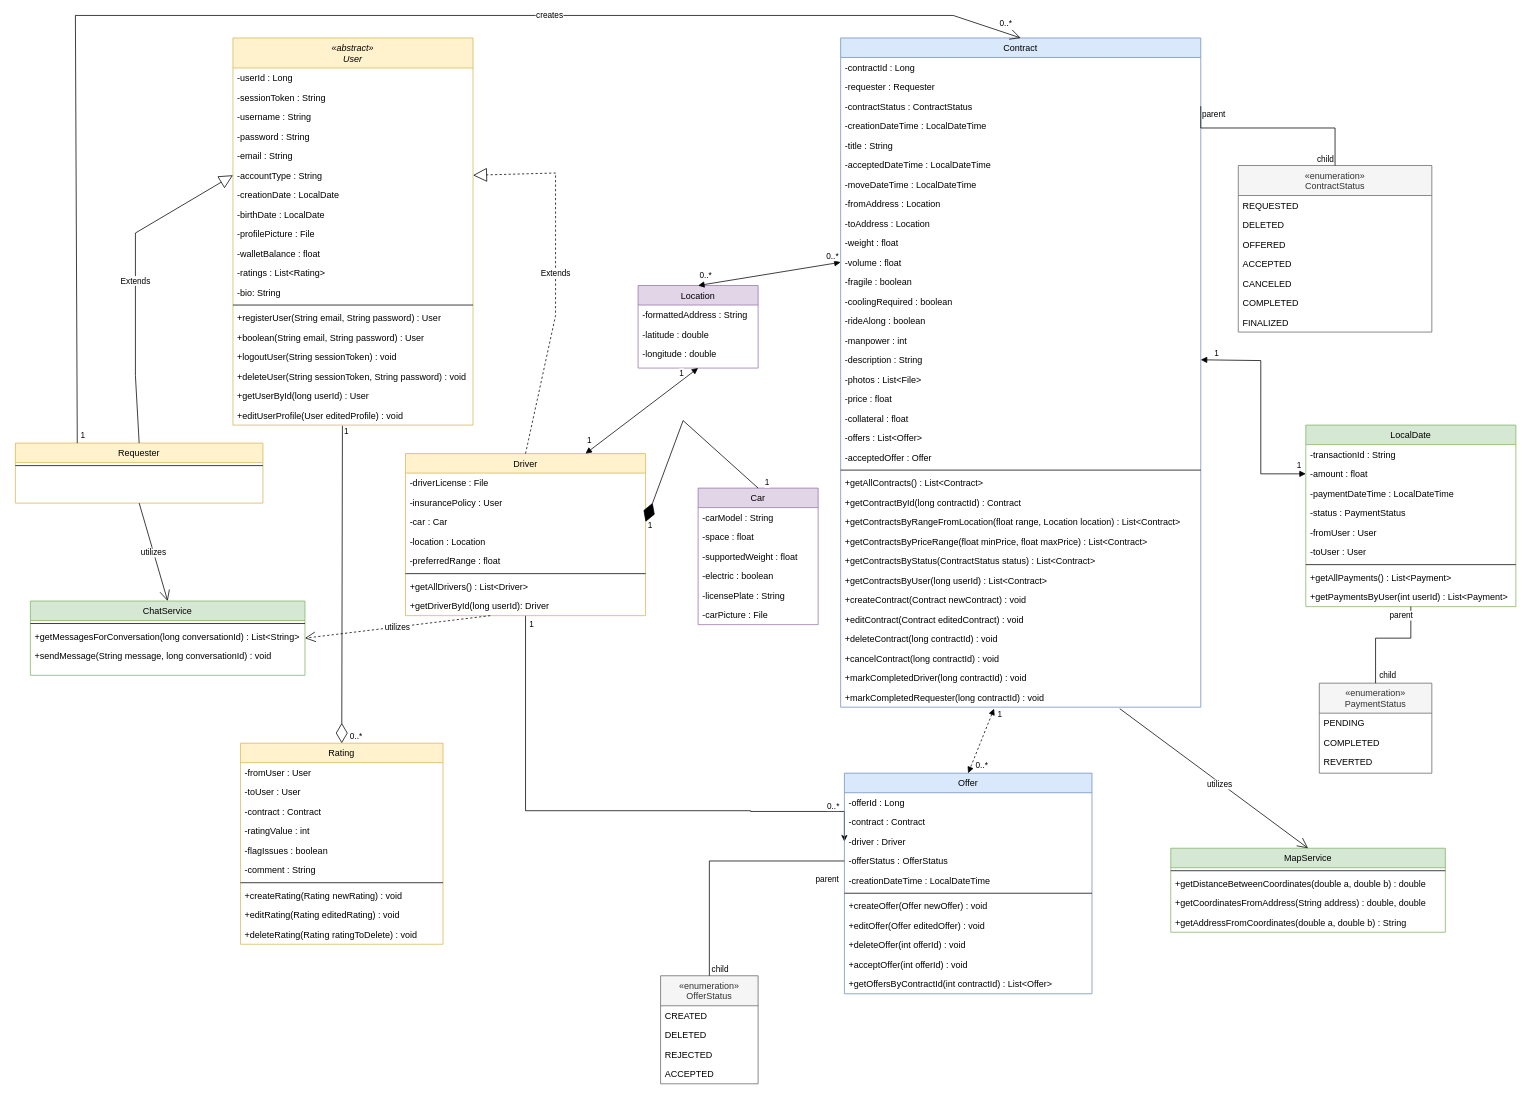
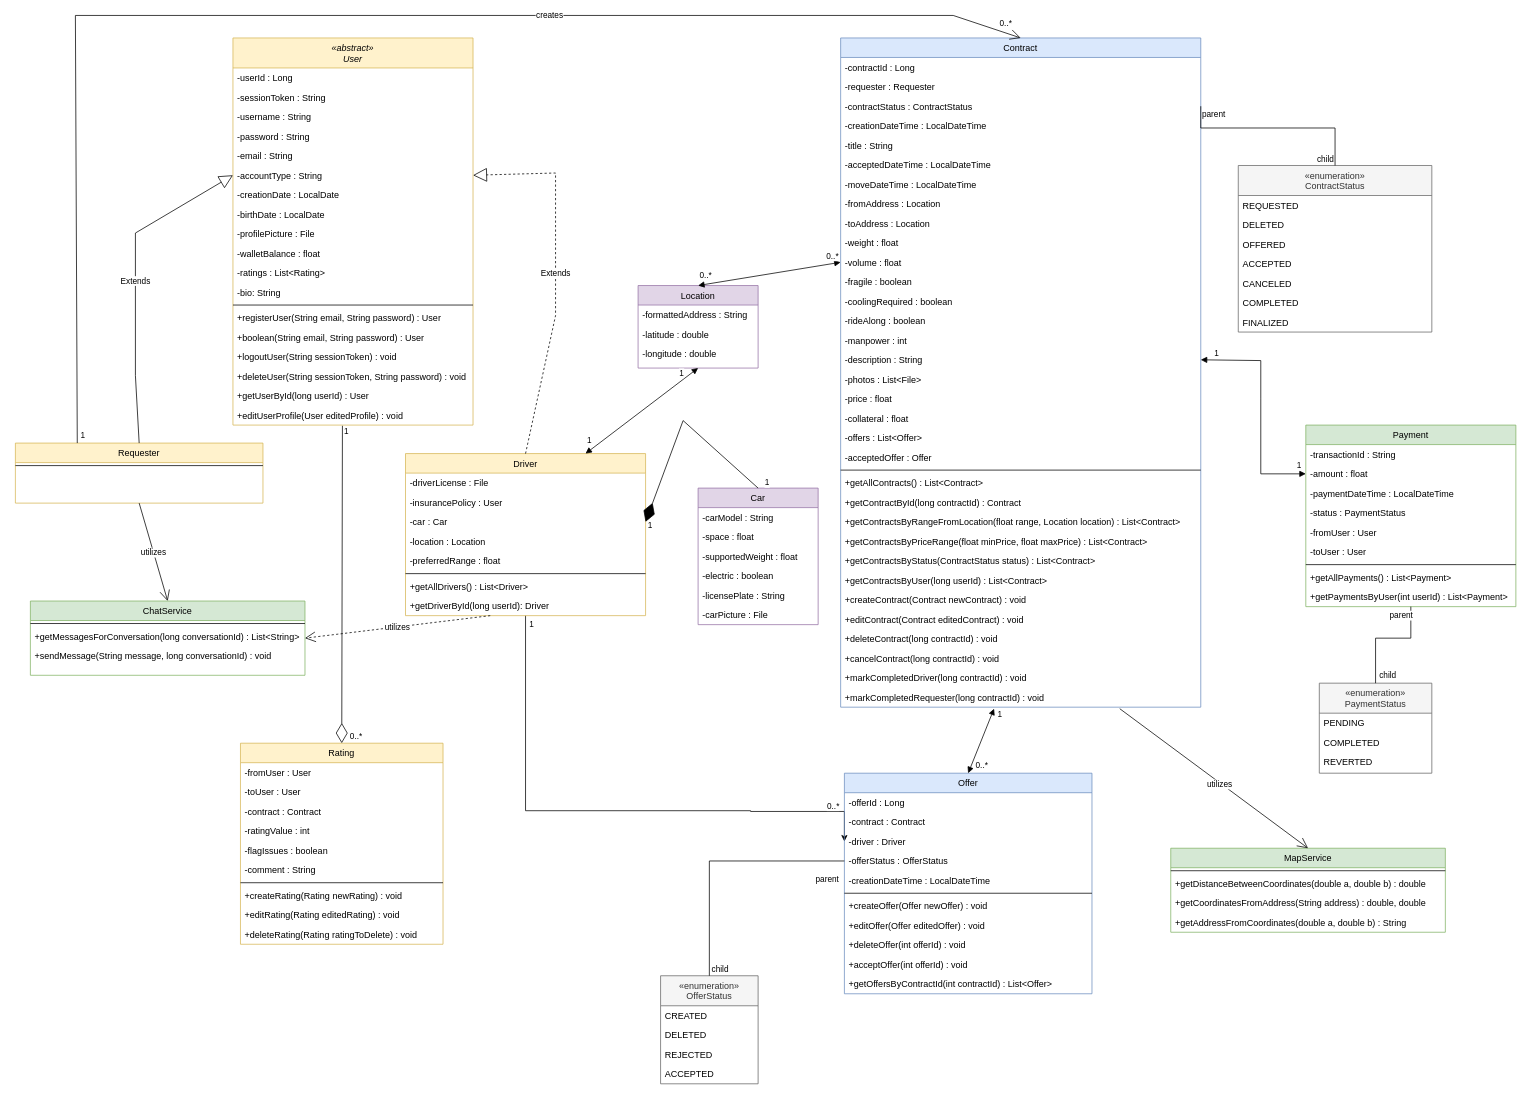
node "LocalDate": label "LocalDate" -> "Payment"
edge "+markCompletedRequester(long contractId) : void" -- "Offer": style dashed -> solid
